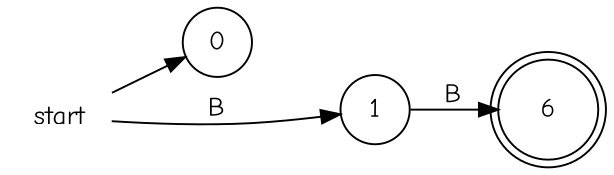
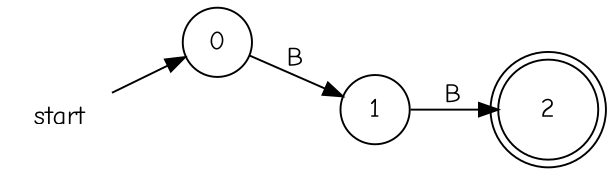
node "6": label "6" -> "2"
edge "start" -> "1": now "0" -> "1"
